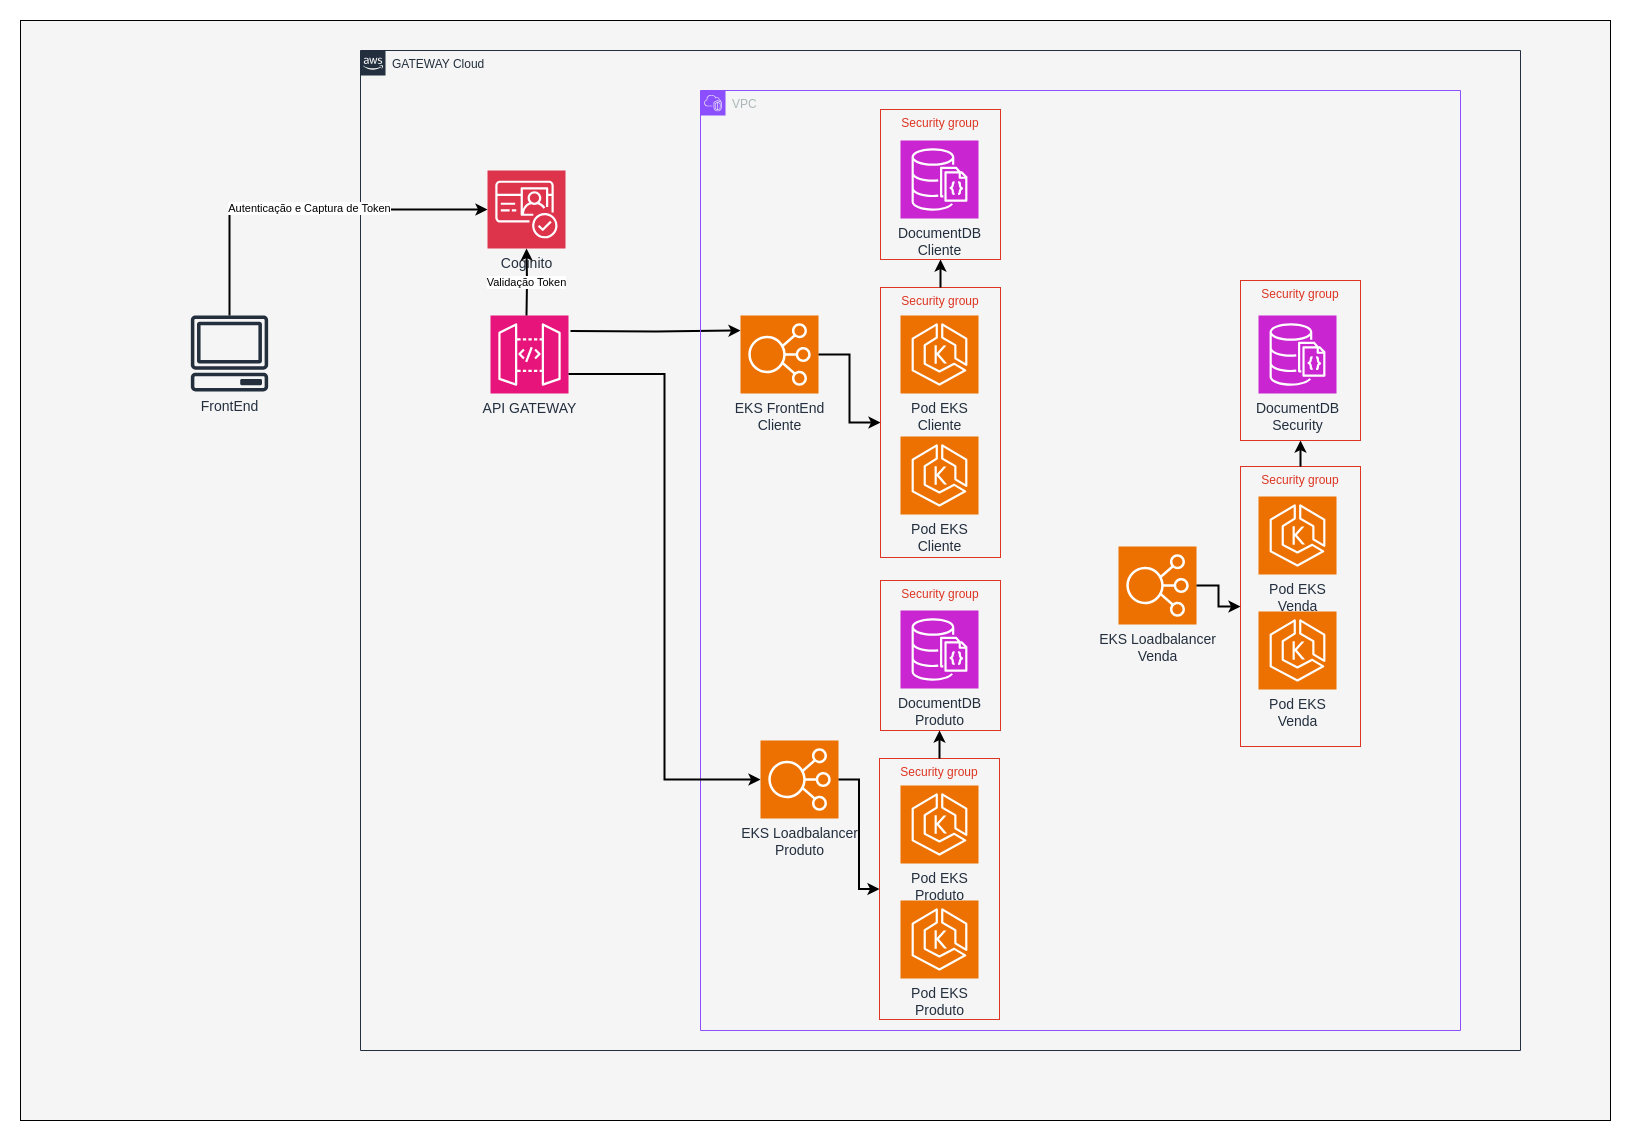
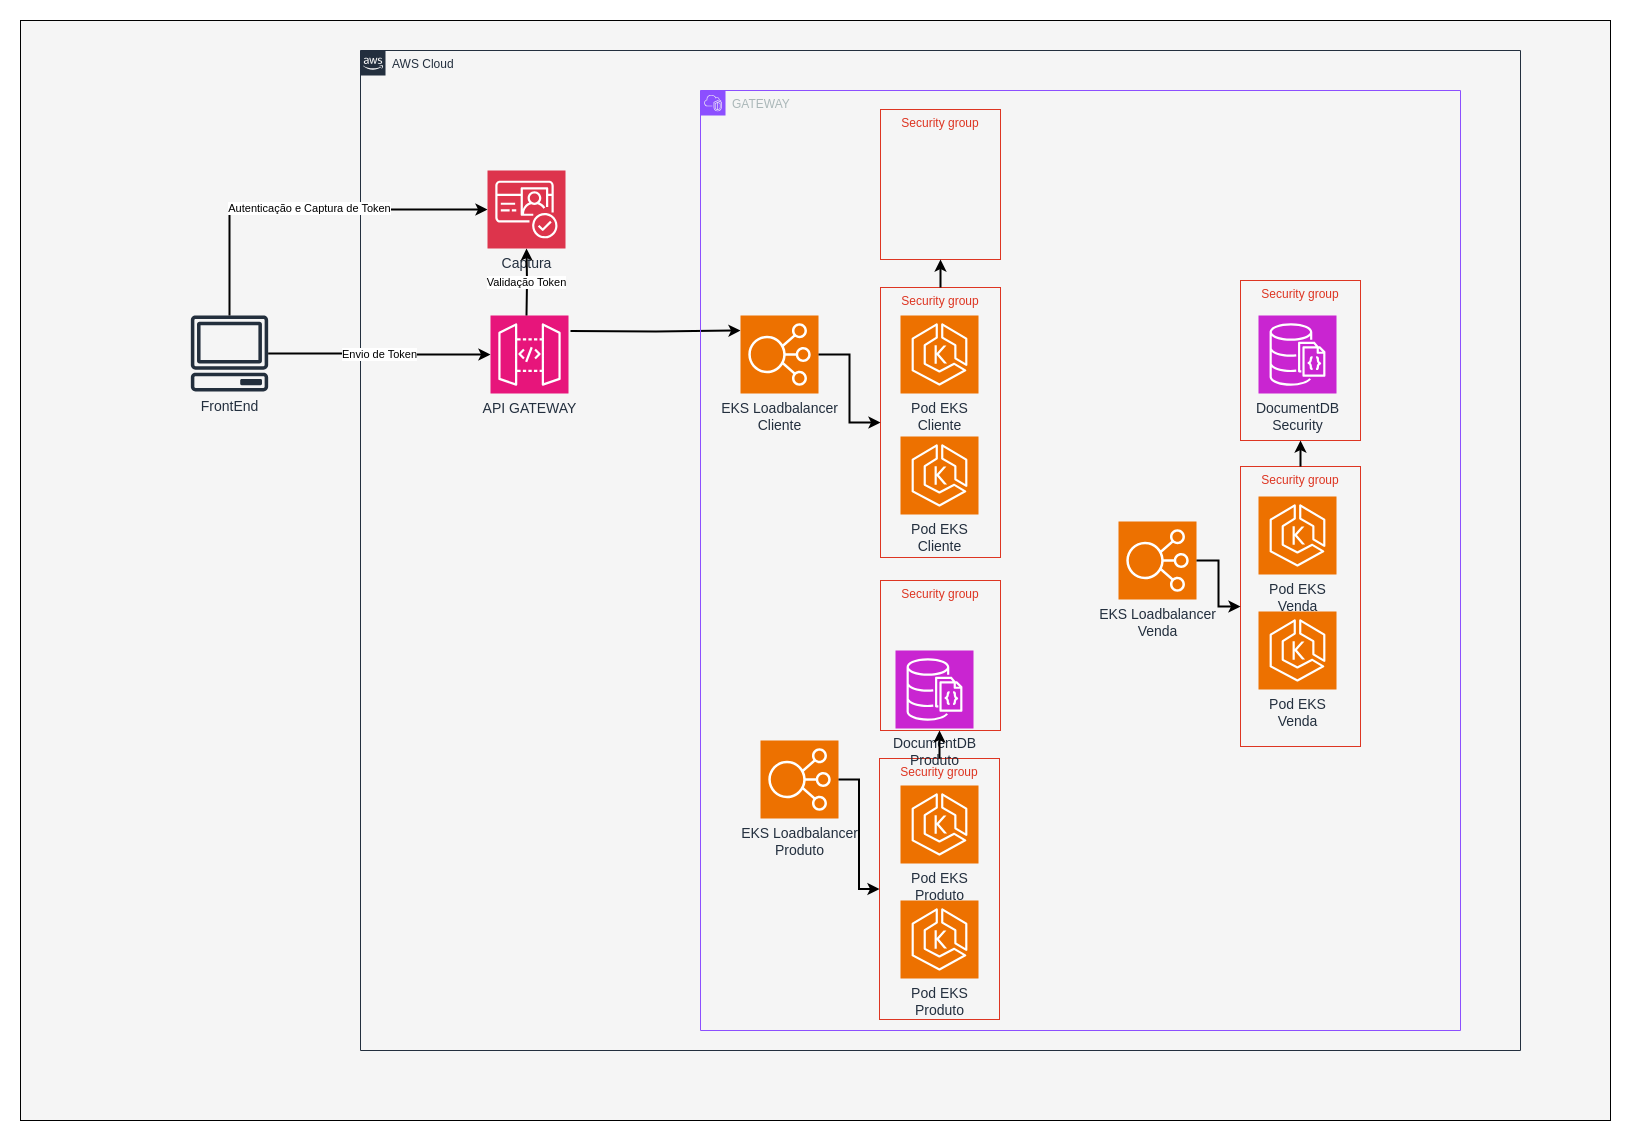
node "GATEWAY Cloud": label "GATEWAY Cloud" -> "AWS Cloud"
node "VPC": label "VPC" -> "GATEWAY"
node "DocumentDB Cliente": removed
node "Coginito": label "Coginito" -> "Captura"
edge "FrontEnd" -> "API GATEWAY": added, label "Envio de Token"
node "EKS FrontEnd Cliente": label "EKS FrontEnd Cliente" -> "EKS Loadbalancer Cliente"
edge "API GATEWAY" -> "EKS Loadbalancer Produto": removed
node "EKS Loadbalancer Venda": moved (1158, 586) -> (1158, 561)
node "DocumentDB Produto": moved (940, 650) -> (935, 690)
